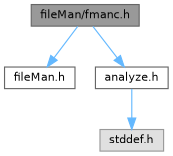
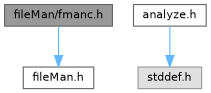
edge "fileMan/fmanc.h" -> "analyze.h": removed
